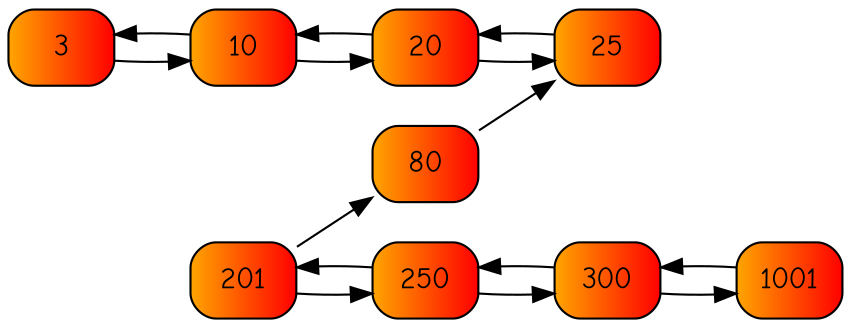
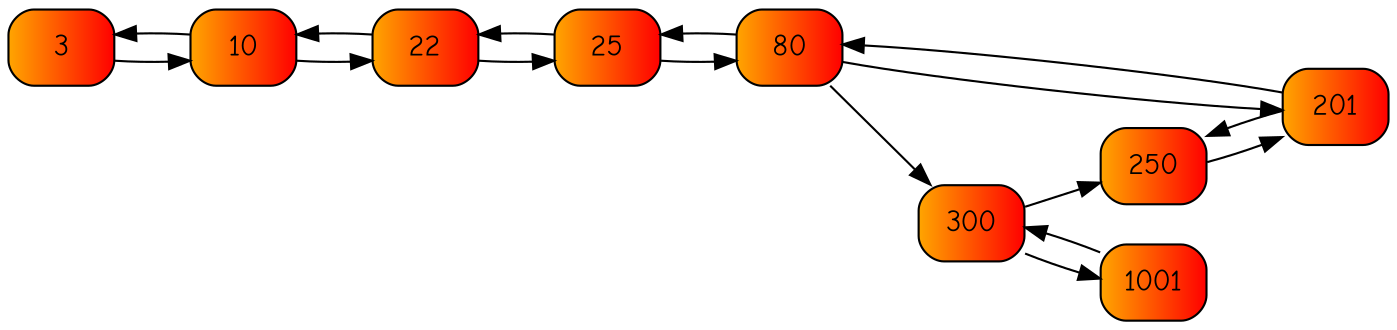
node "20": label "20" -> "22"
edge "25" -> "80": added
edge "80" -> "201": added
edge "250" -> "300": now "80" -> "300"
